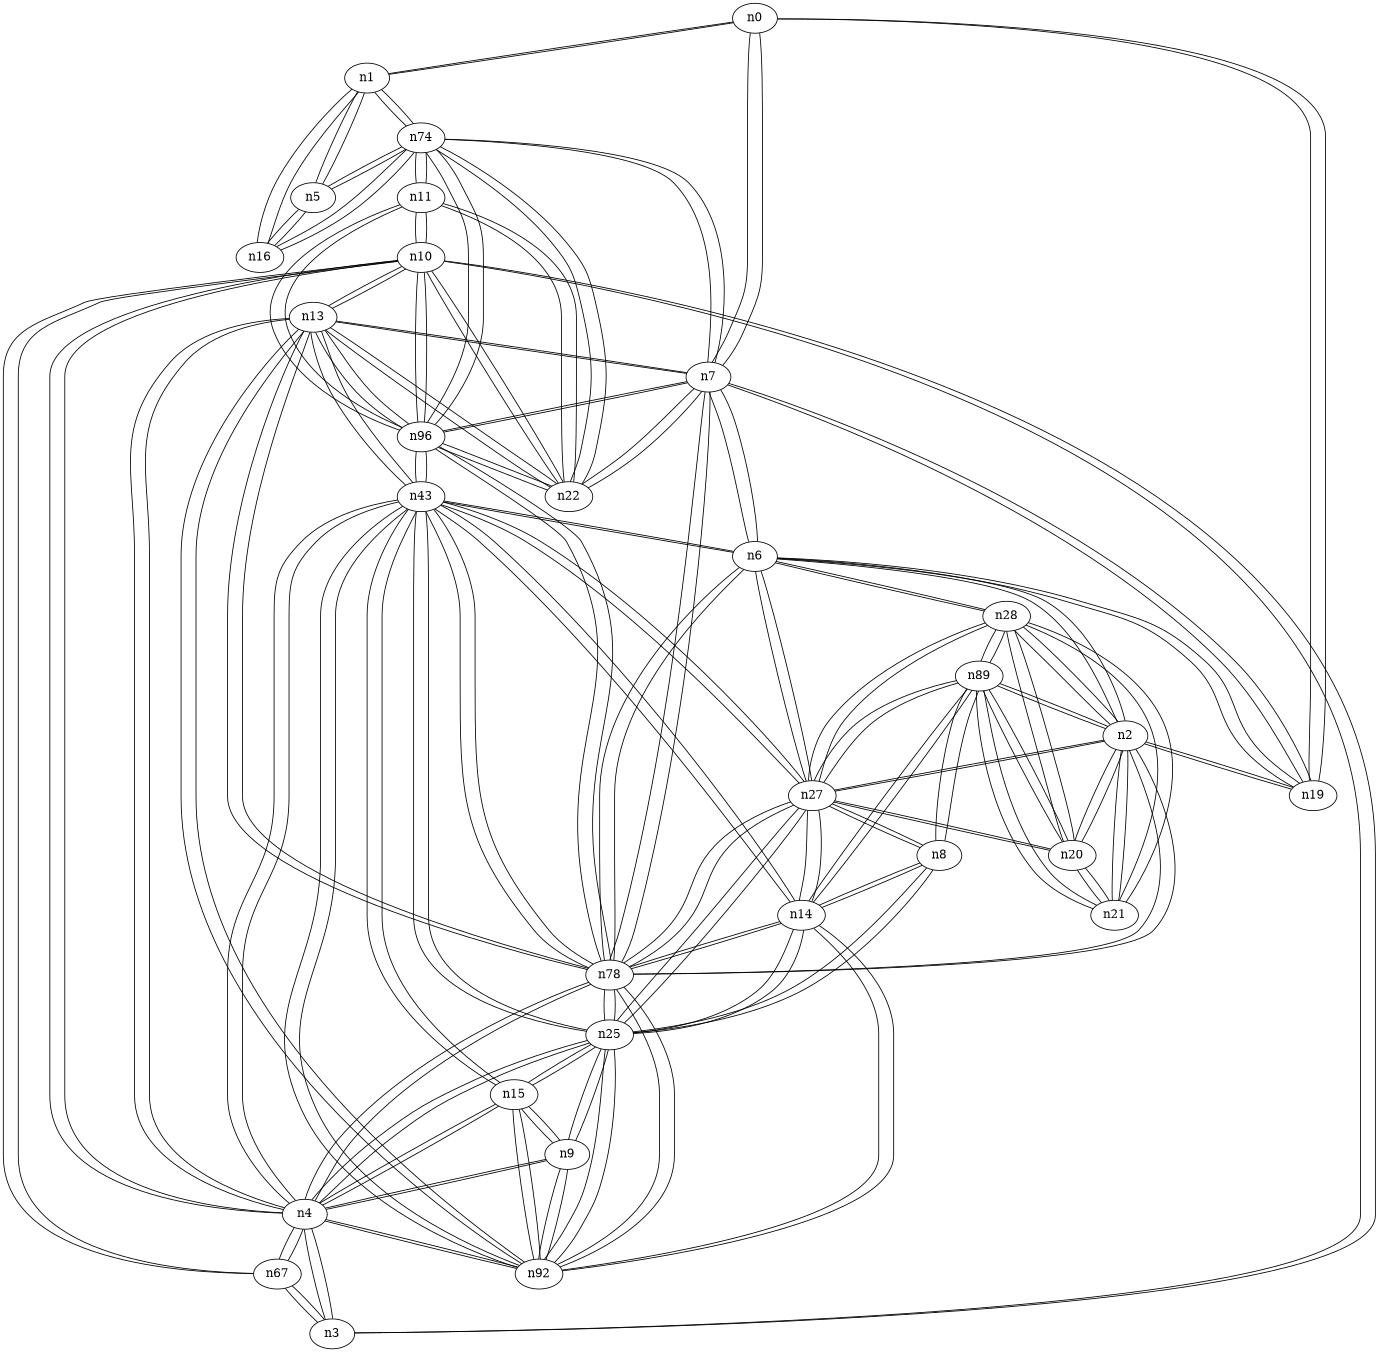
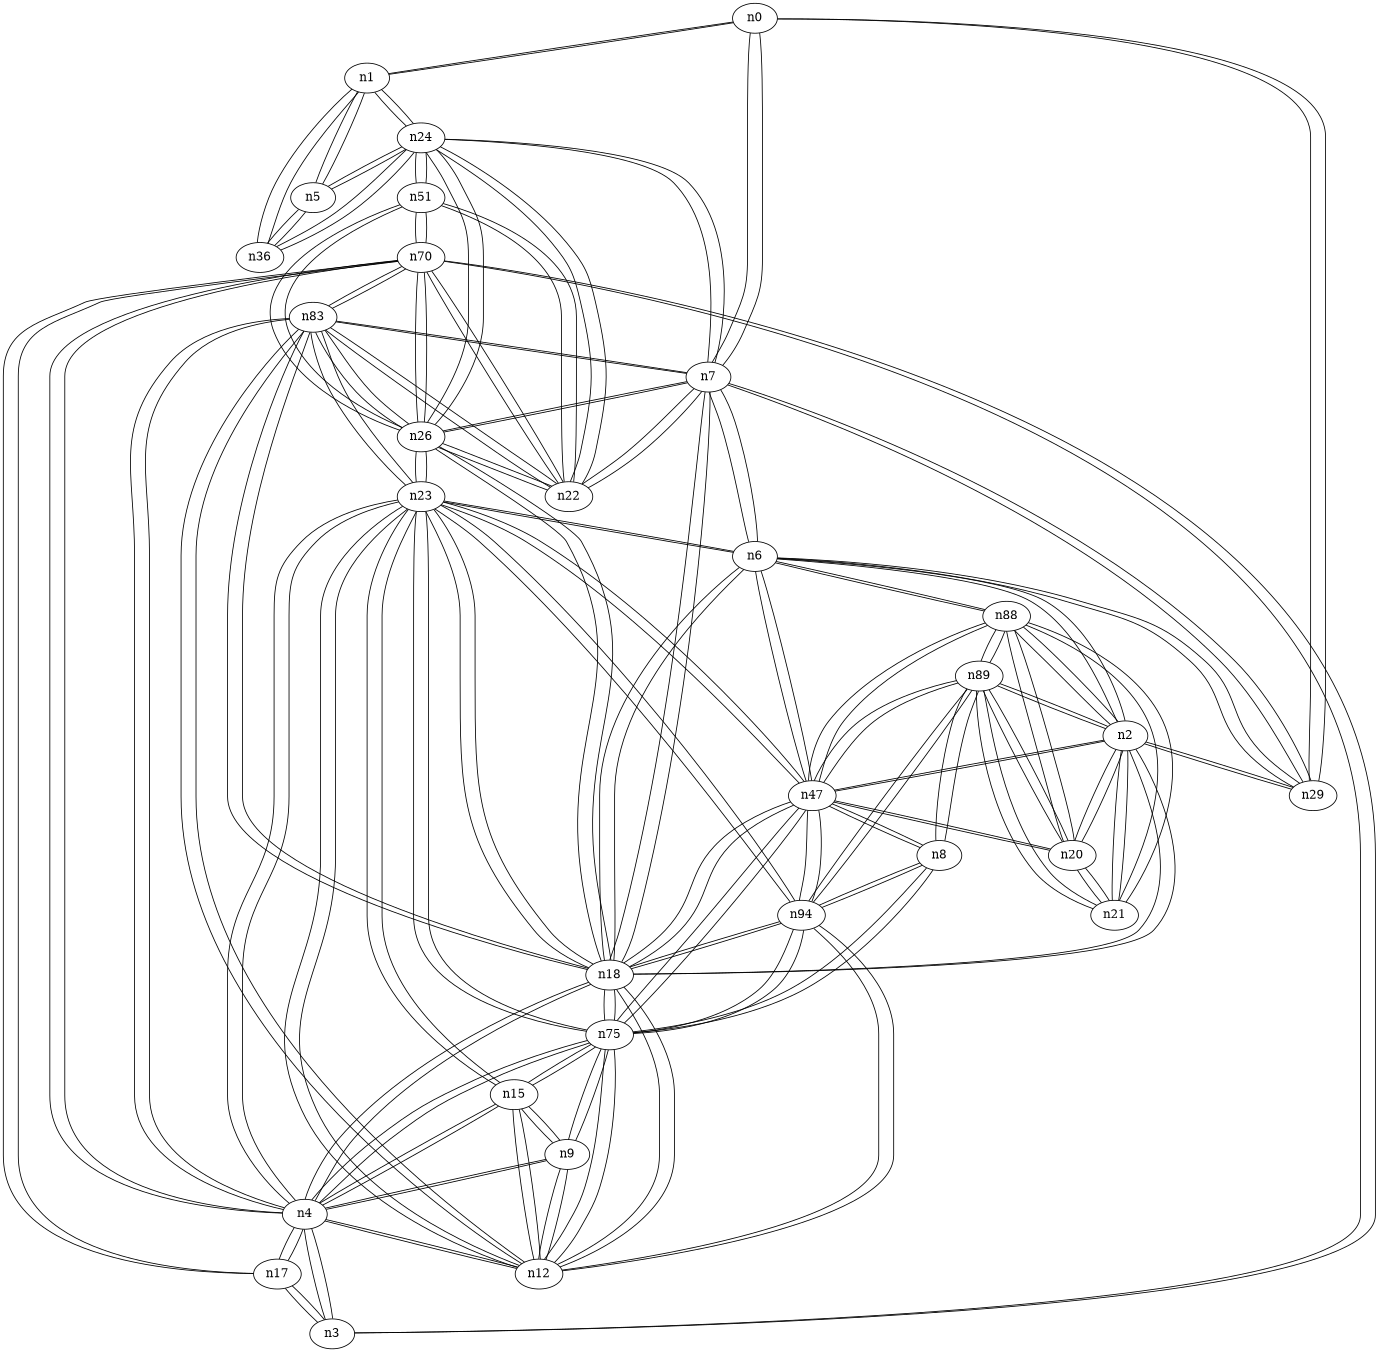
node "n74": label "n74" -> "n24"
node "n11": label "n11" -> "n51"
node "n16": label "n16" -> "n36"
node "n10": label "n10" -> "n70"
node "n13": label "n13" -> "n83"
node "n96": label "n96" -> "n26"
node "n43": label "n43" -> "n23"
node "n28": label "n28" -> "n88"
node "n27": label "n27" -> "n47"
node "n19": label "n19" -> "n29"
node "n14": label "n14" -> "n94"
node "n78": label "n78" -> "n18"
node "n25": label "n25" -> "n75"
node "n67": label "n67" -> "n17"
node "n92": label "n92" -> "n12"
